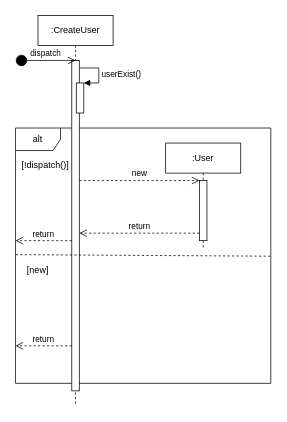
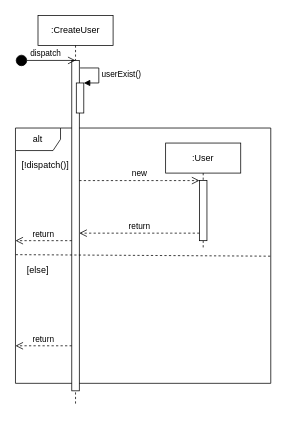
node "[new]": label "[new]" -> "[else]"
